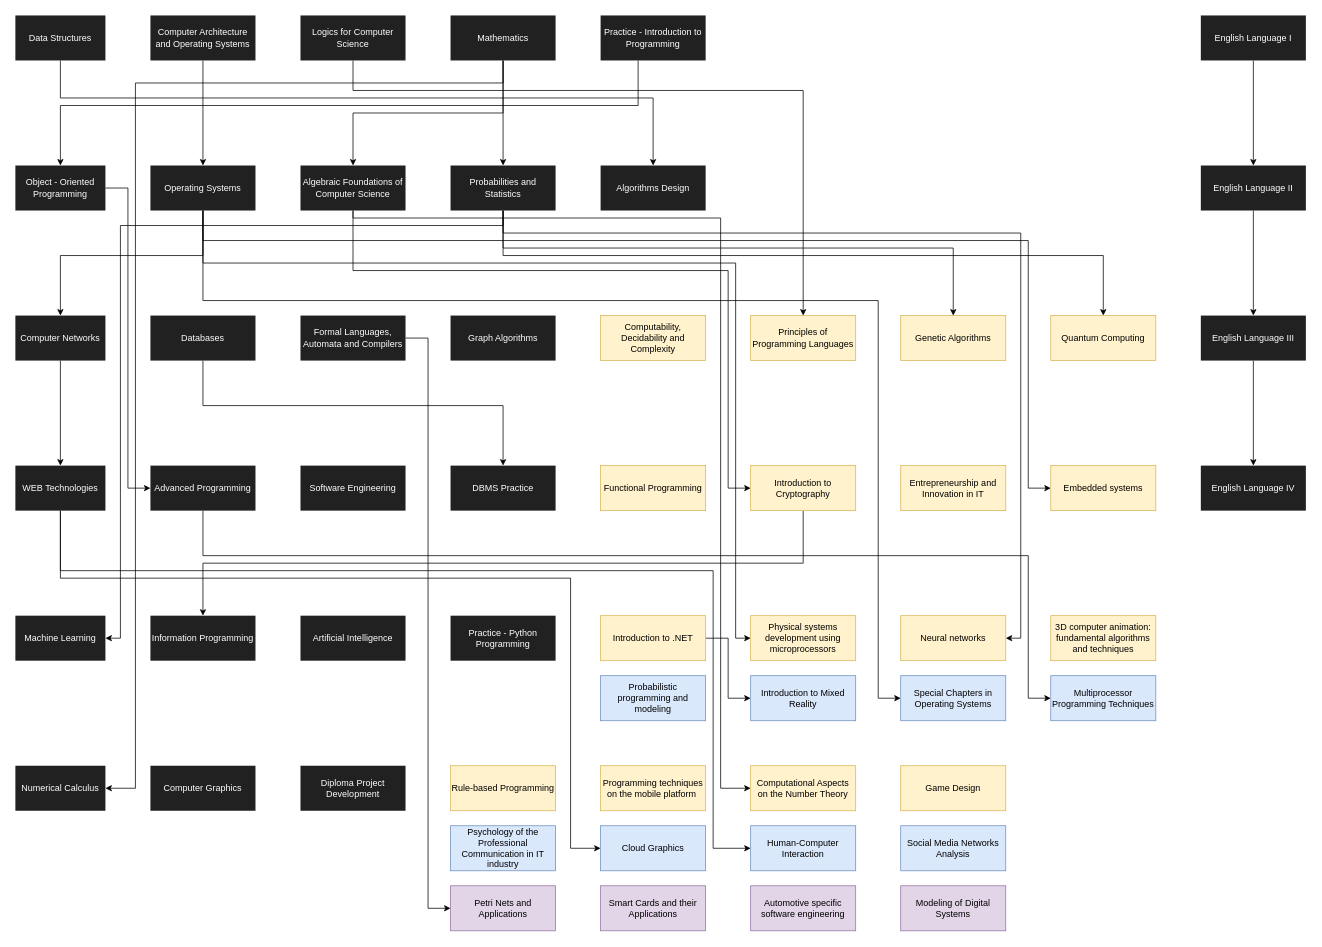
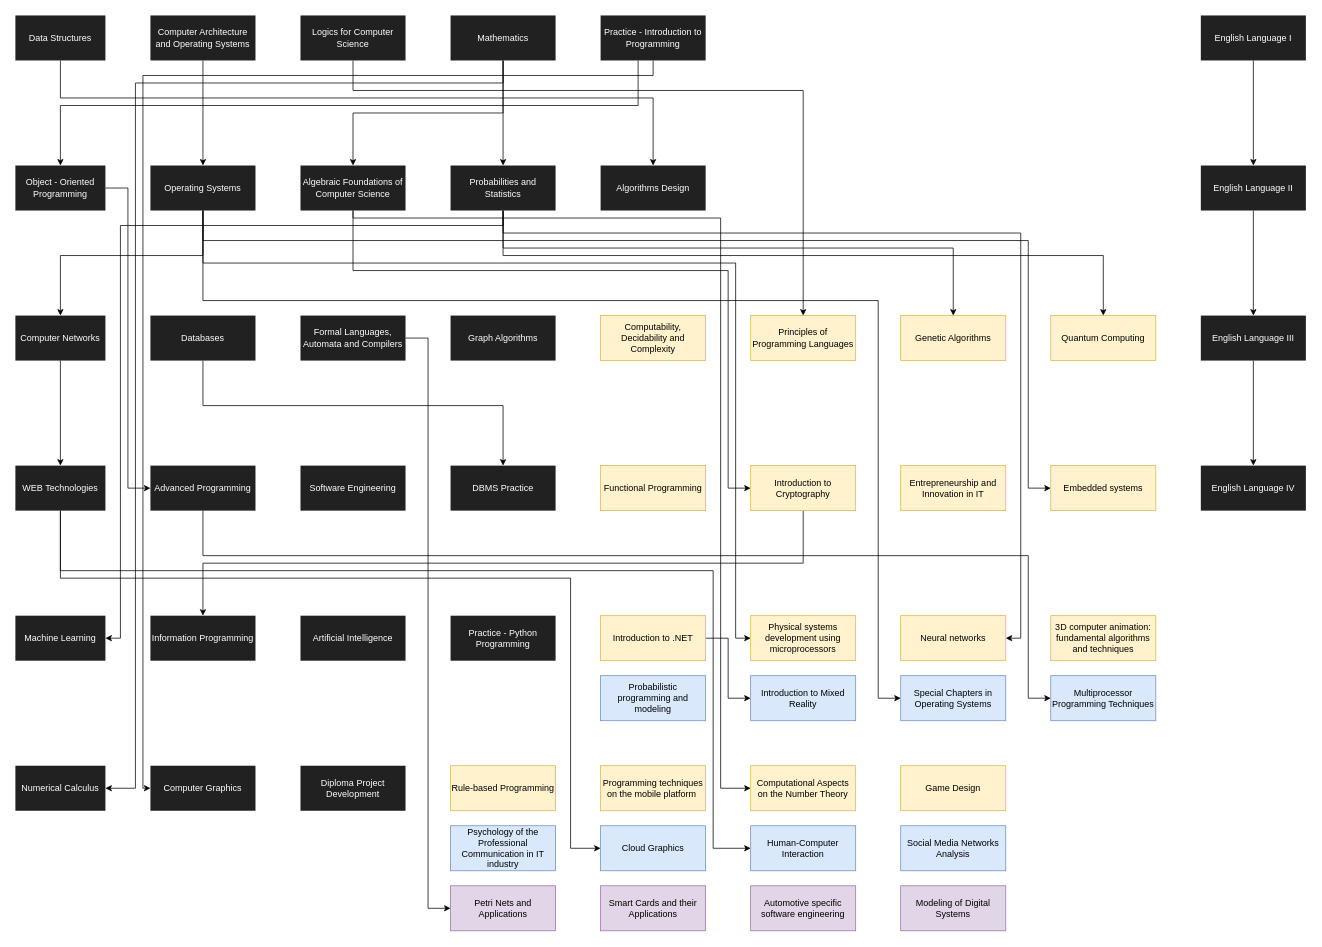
edge "Practice - Introduction to Programming" -> "Computer Graphics": added
